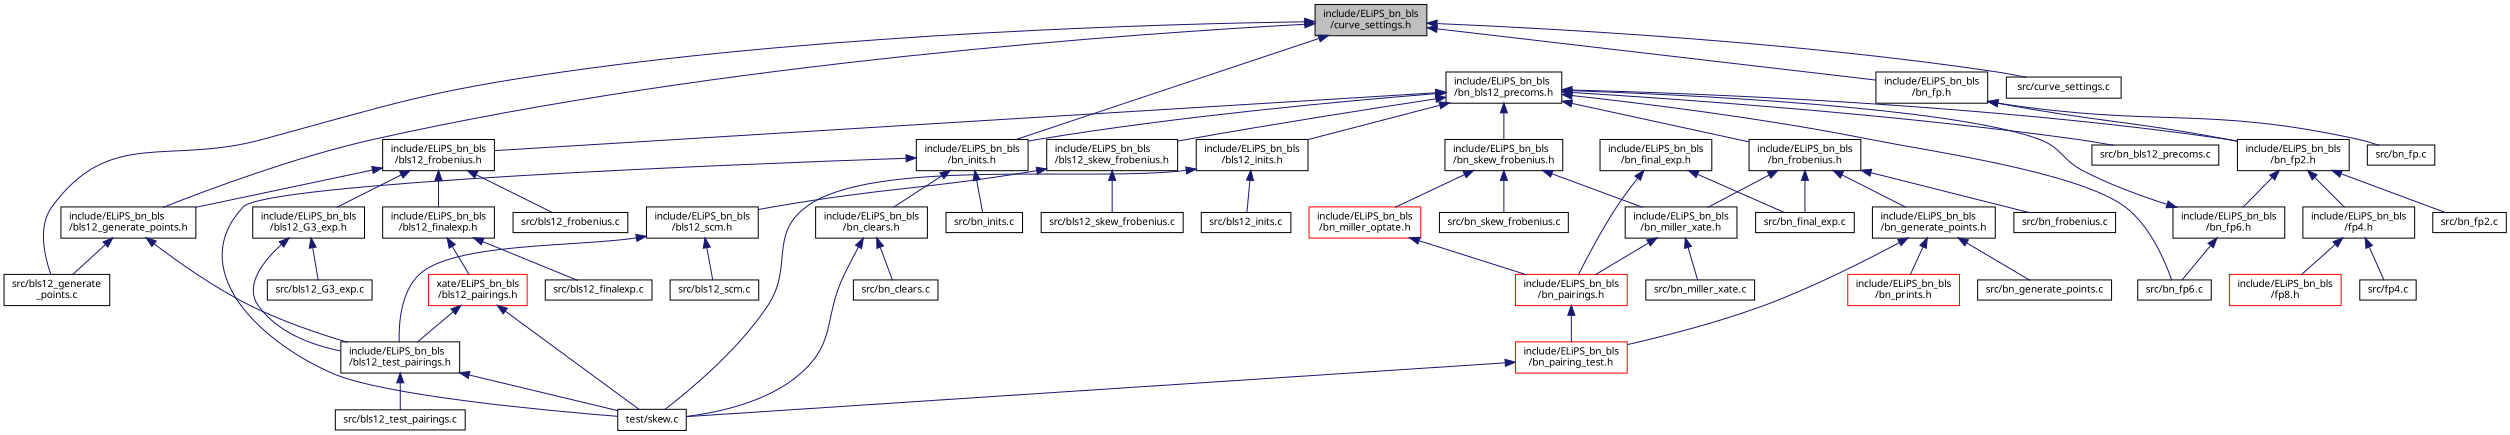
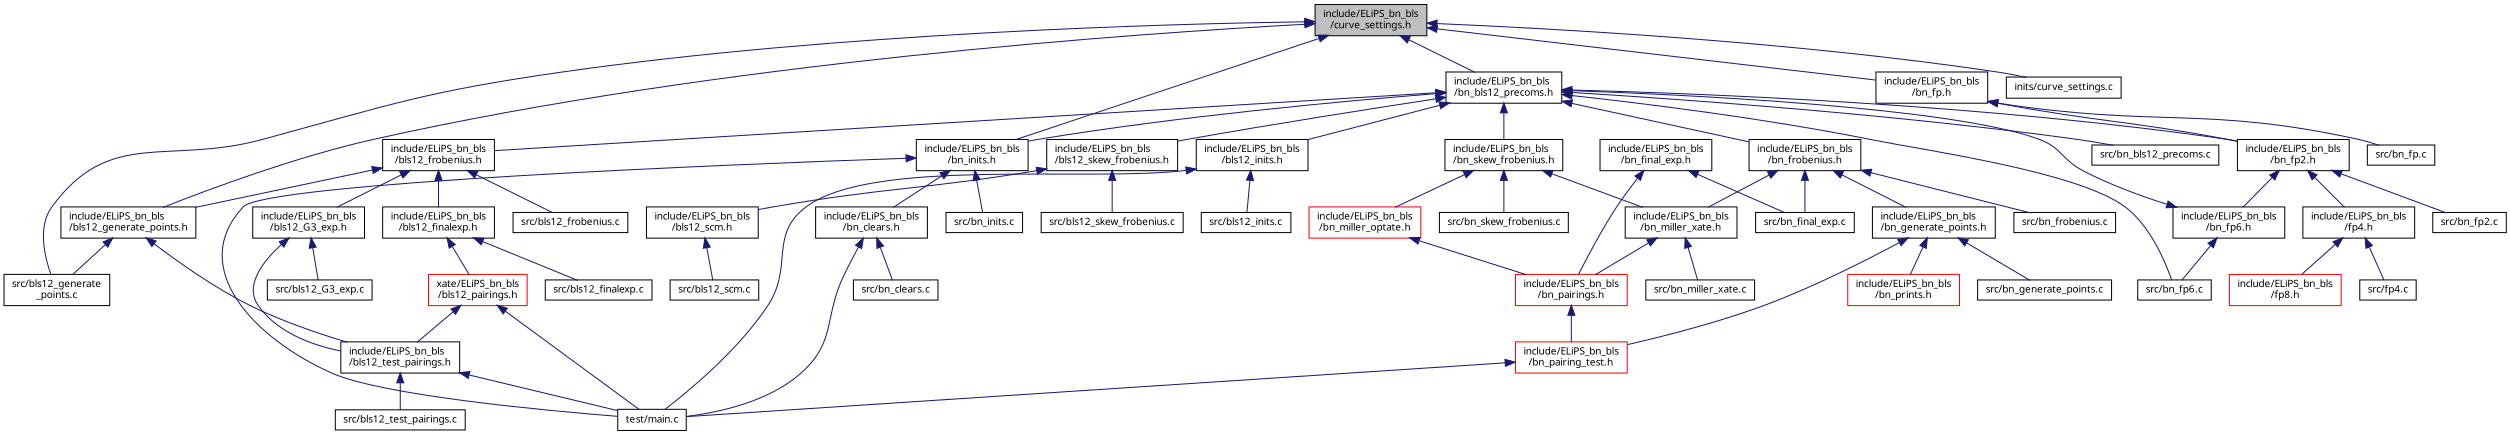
edge "include/ELiPS_bn_bls /bn_bls12_precoms.h" -> "include/ELiPS_bn_bls /curve_settings.h": added
node "src/curve_settings.c": label "src/curve_settings.c" -> "inits/curve_settings.c"
edge "include/ELiPS_bn_bls /bls12_test_pairings.h" -> "include/ELiPS_bn_bls /bls12_scm.h": removed
node "test/skew.c": label "test/skew.c" -> "test/main.c"
